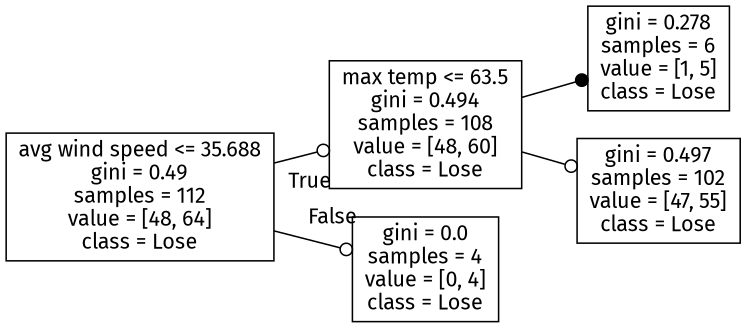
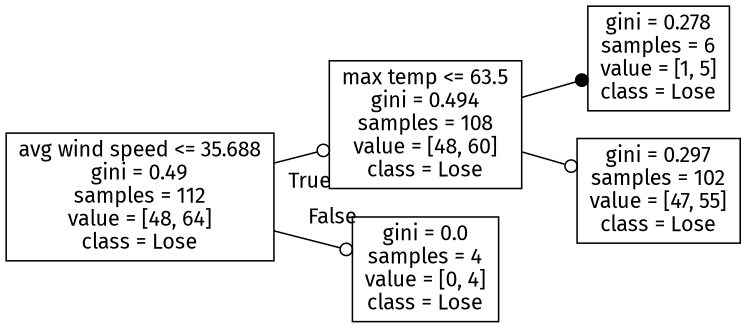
node "gini = 0.497 samples = 102 value = [47, 55] class = Lose": label "gini = 0.497 samples = 102 value = [47, 55] class = Lose" -> "gini = 0.297 samples = 102 value = [47, 55] class = Lose"
